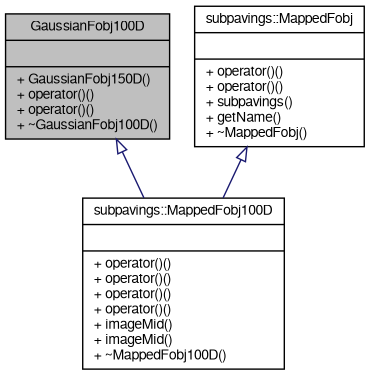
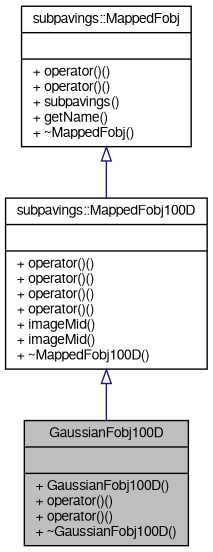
node "GaussianFobj100D": text "+ GaussianFobj150D()" -> "+ GaussianFobj100D()"
edge "subpavings::MappedFobj100D" -> "GaussianFobj100D": reversed
